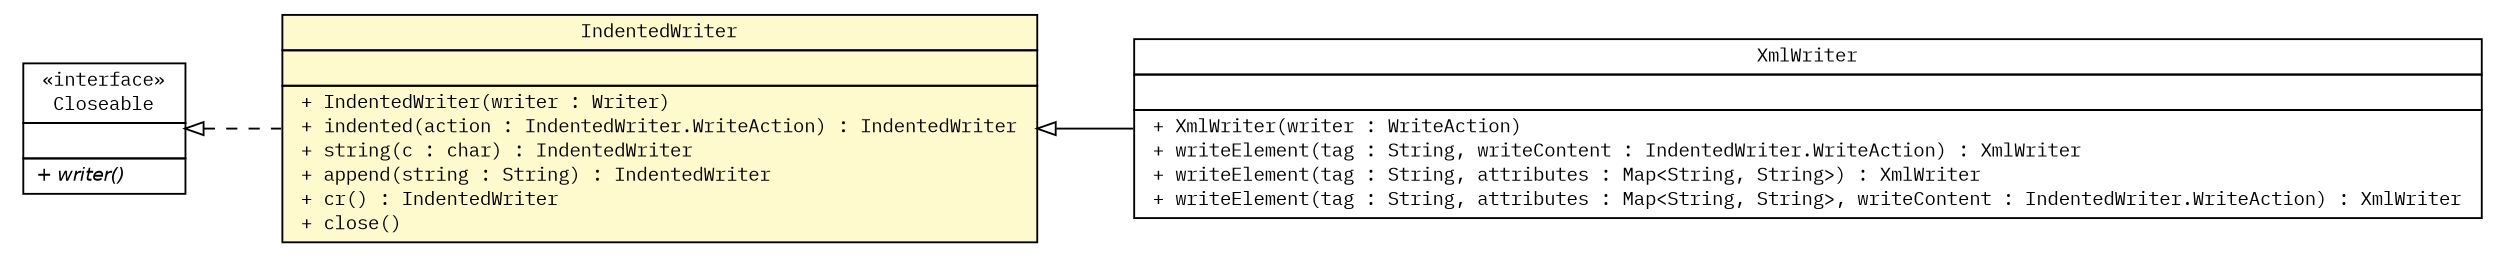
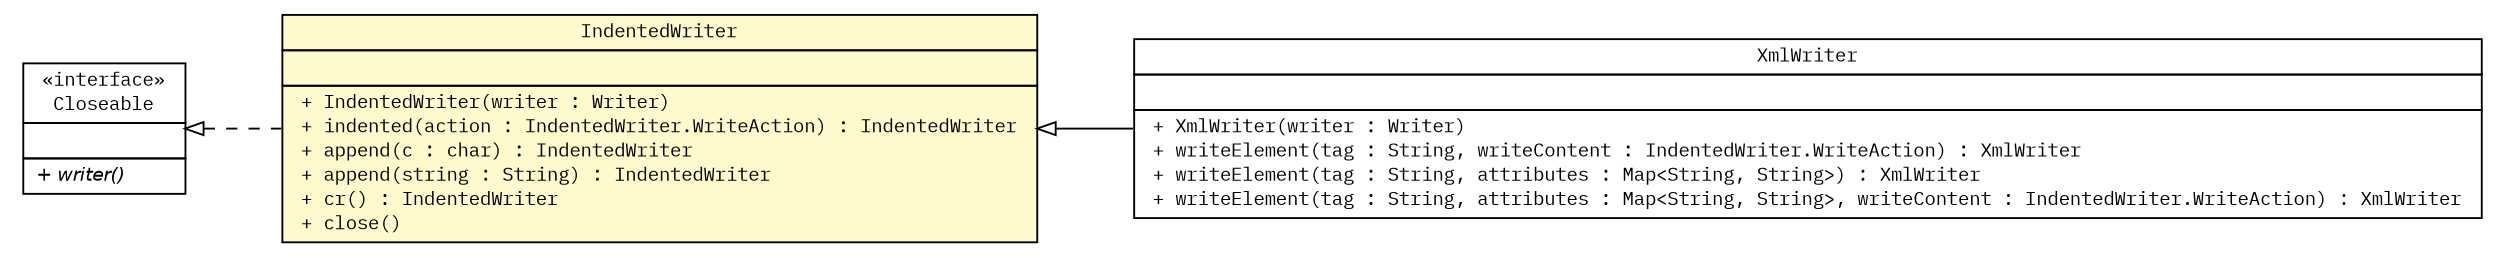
node "XmlWriter": text "+ XmlWriter(writer : WriteAction)" -> "+ XmlWriter(writer : Writer)"
node "IndentedWriter": text "+ string(c : char) : IndentedWriter" -> "+ append(c : char) : IndentedWriter"
